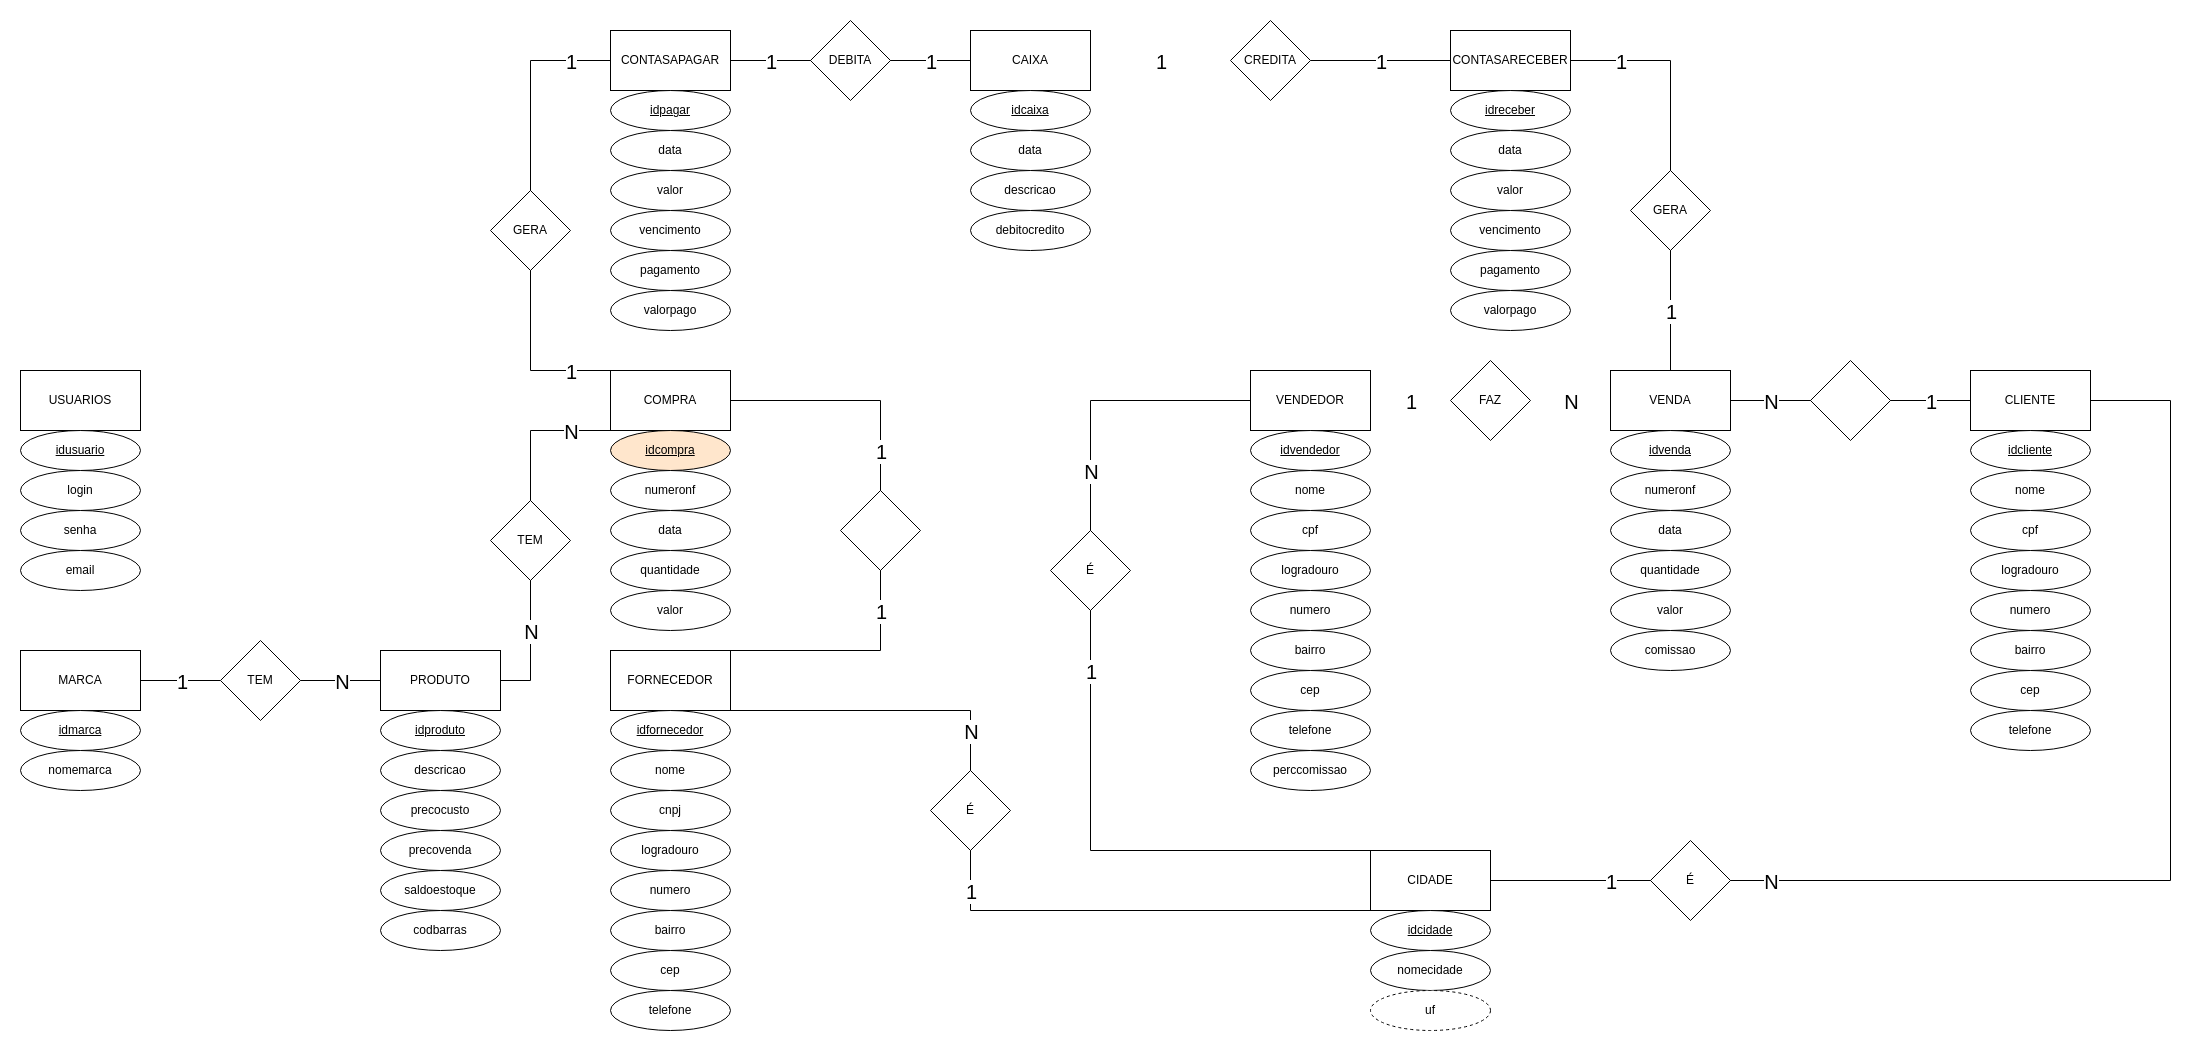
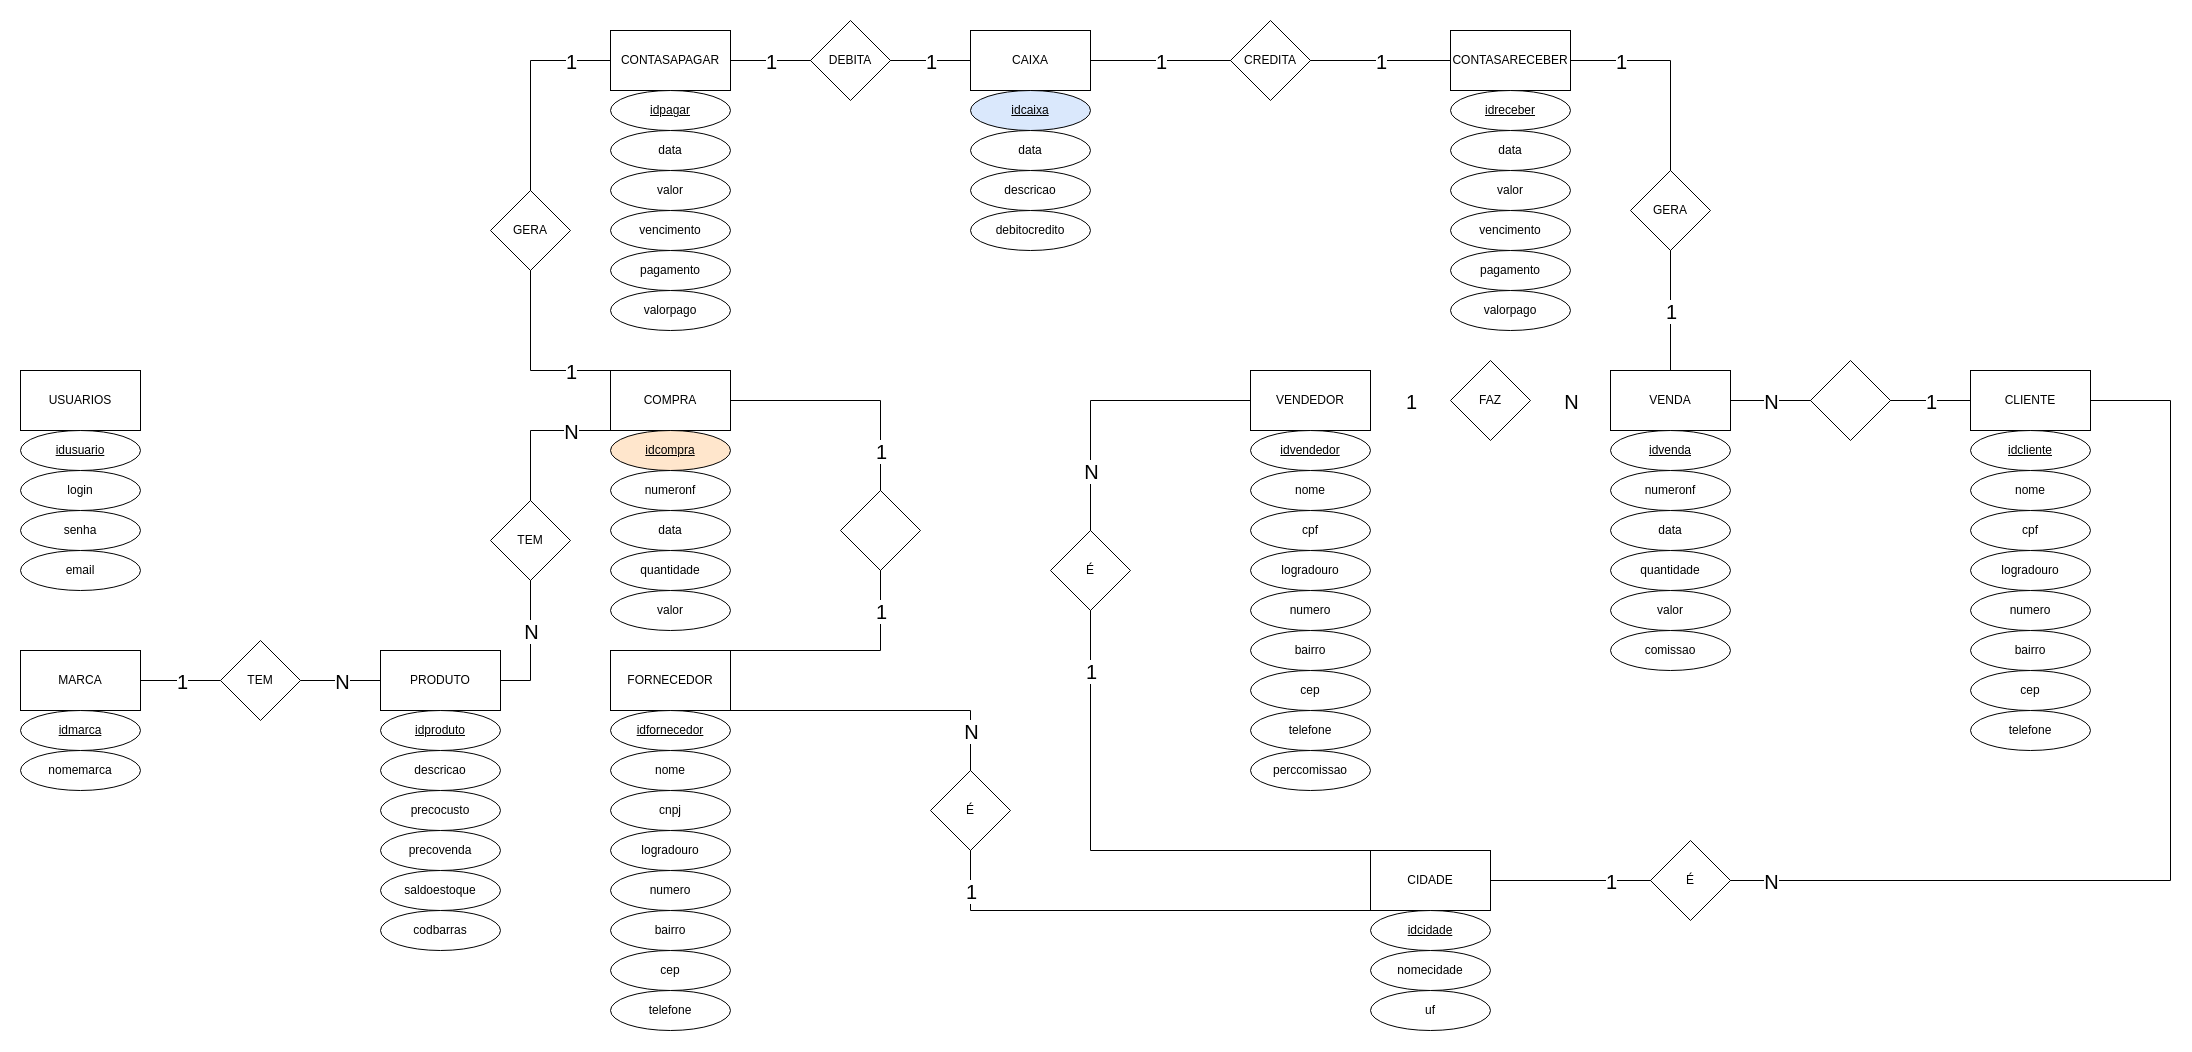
edge "CREDITA" -- "CONTASARECEBER": now "CAIXA" -- "CONTASARECEBER"
node "idcaixa": fillcolor #ffffff -> #dae8fc
node "uf": style dashed -> solid
